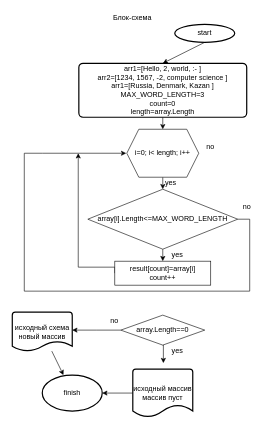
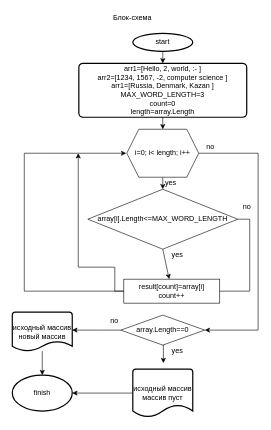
node "start": moved (205, 33) -> (163, 42)
edge "i=0; i< length; i++" -> "array.Length==0": added
node "result[count]=array[i] count++": moved (163, 273) -> (172, 291)
node "исходный схема новый массив": label "исходный схема новый массив" -> "исходный массив новый массив"
node "finish": moved (72, 393) -> (42, 393)
